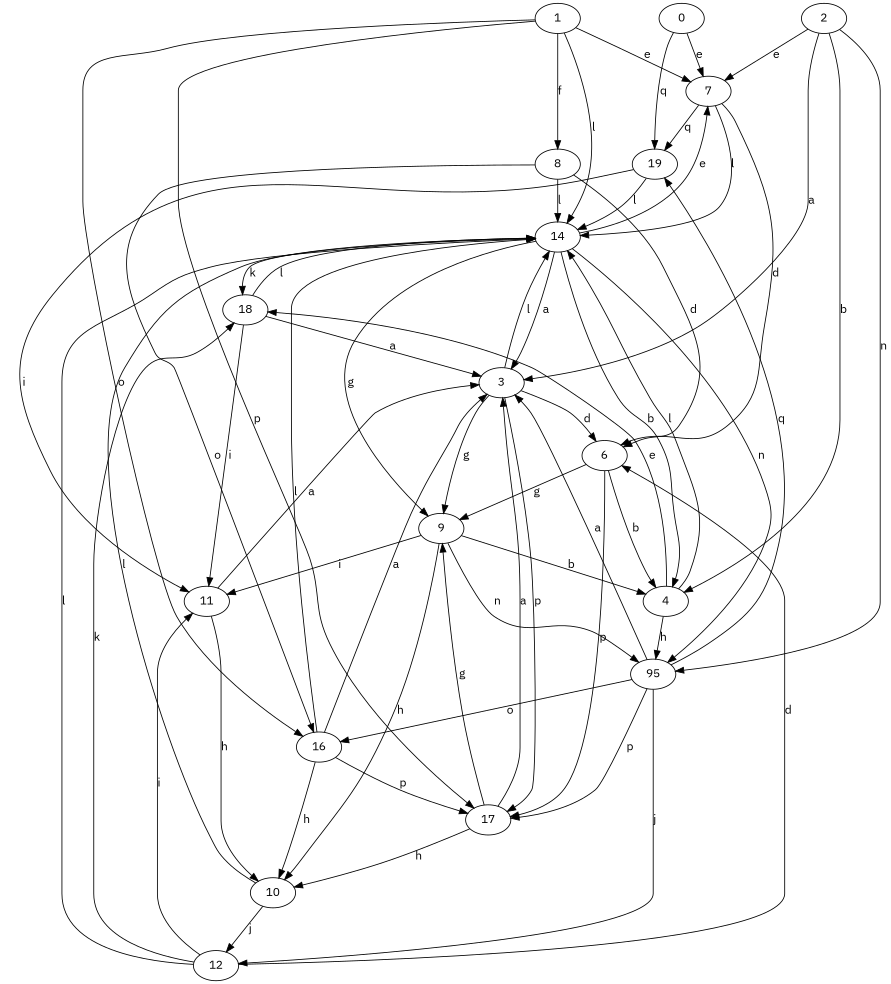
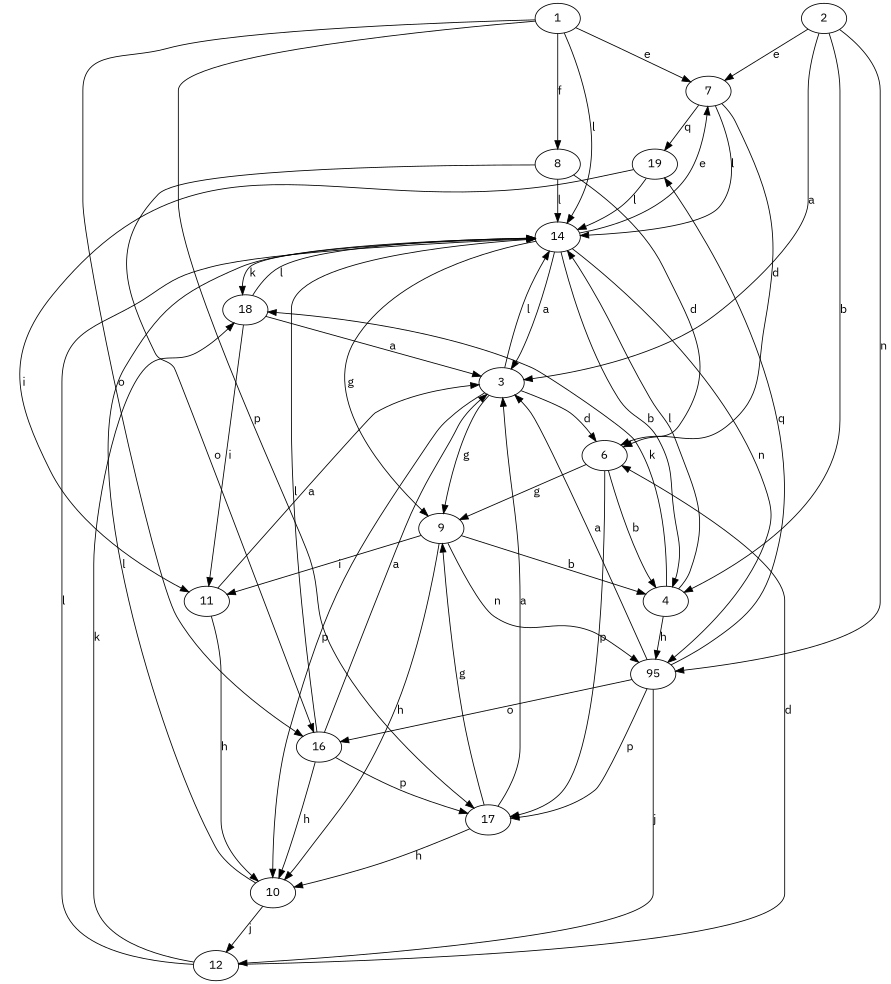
node "0": removed
edge "4" -> "18": label "e" -> "k"
edge "3" -> "17": now "3" -> "10"
edge "12" -> "11": removed, label "i"
